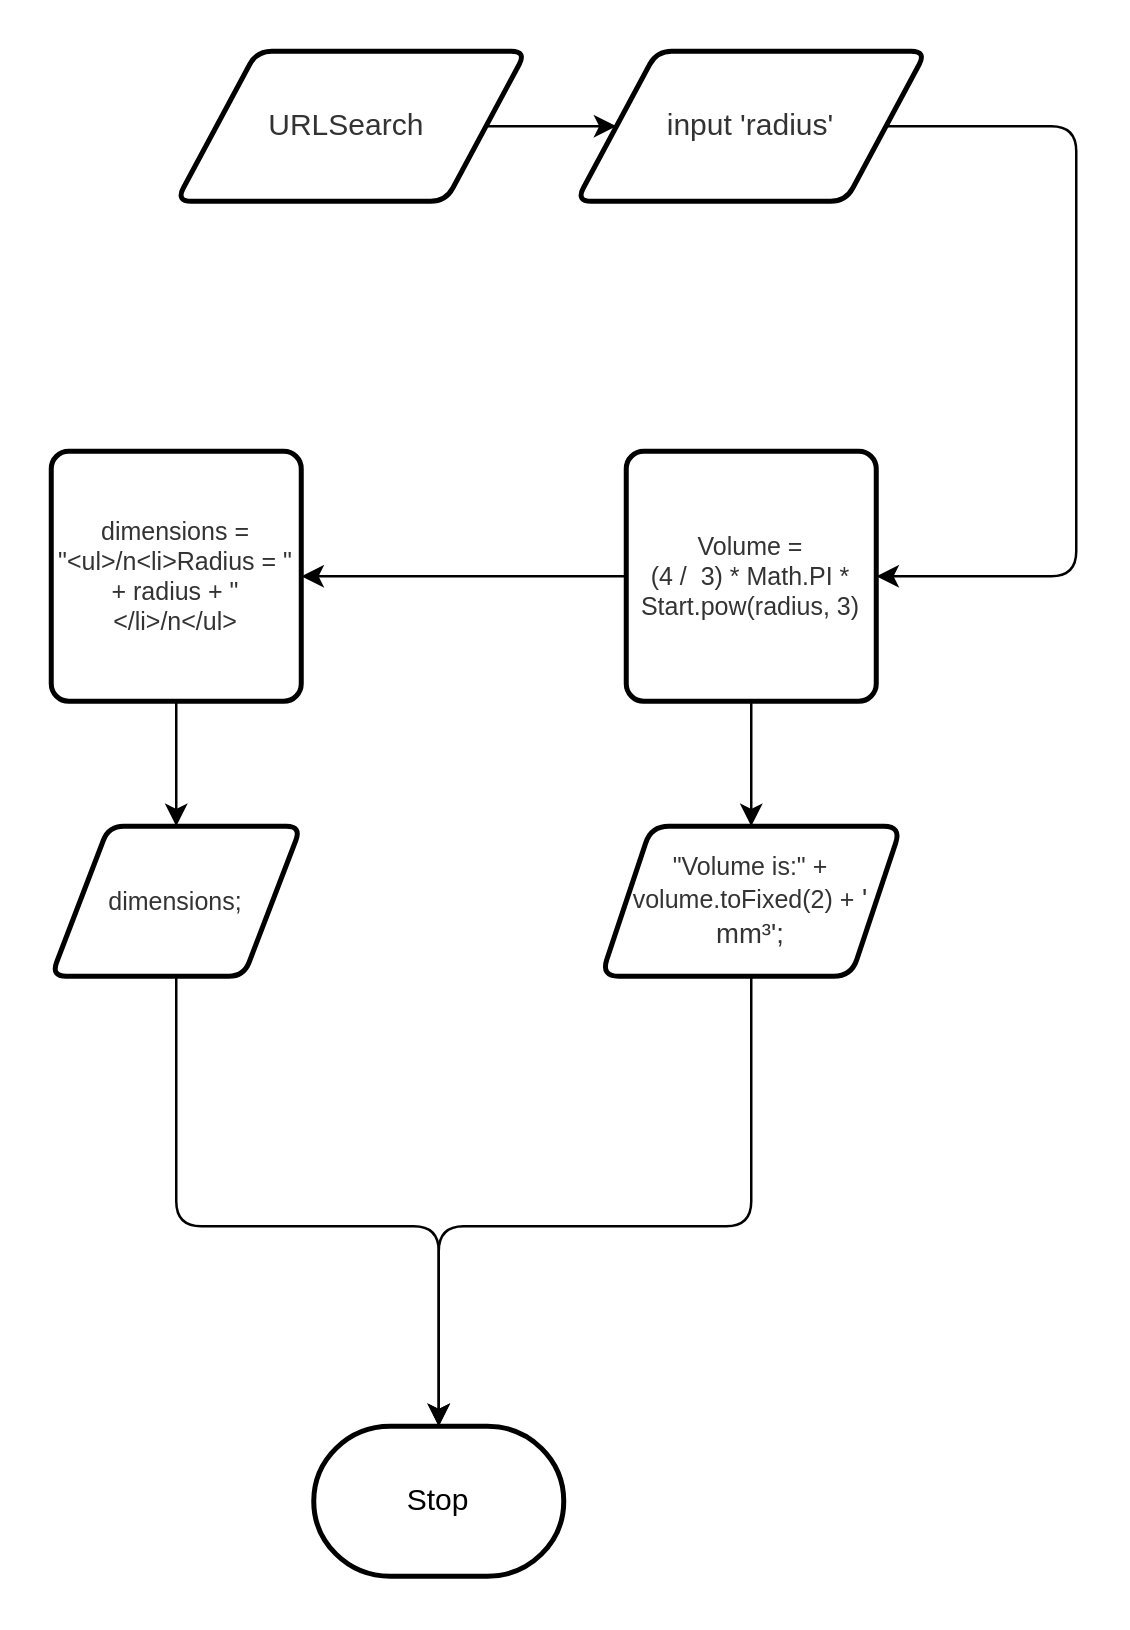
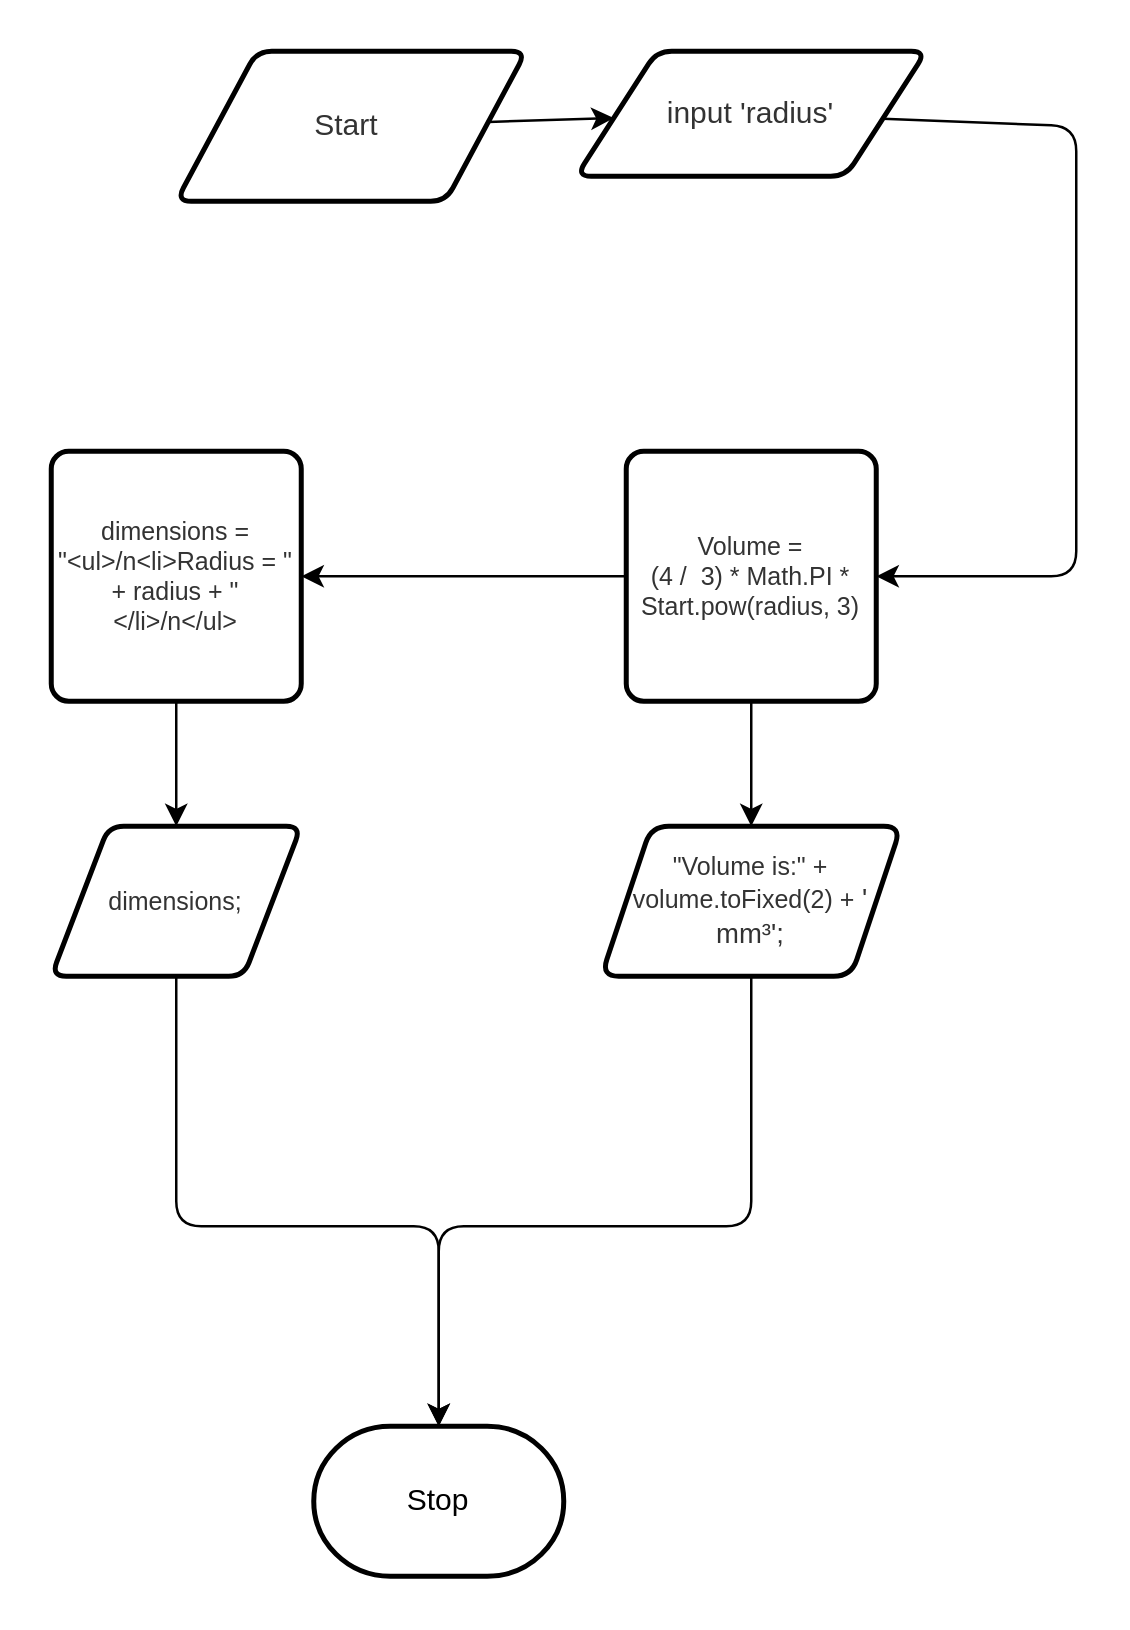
node "URLSearch": label "URLSearch" -> "Start"
node "input 'radius'": size 350x150 -> 350x125
